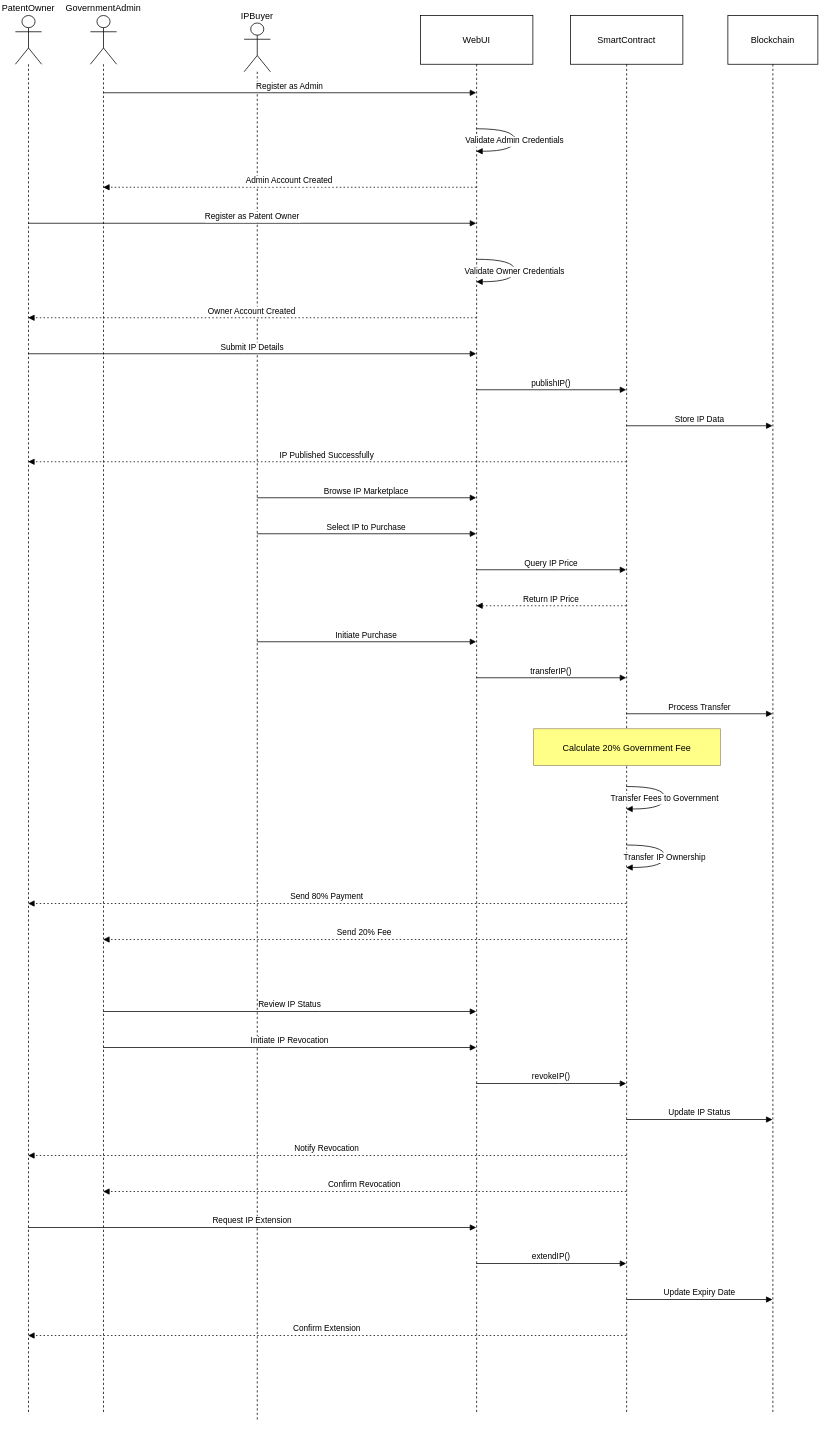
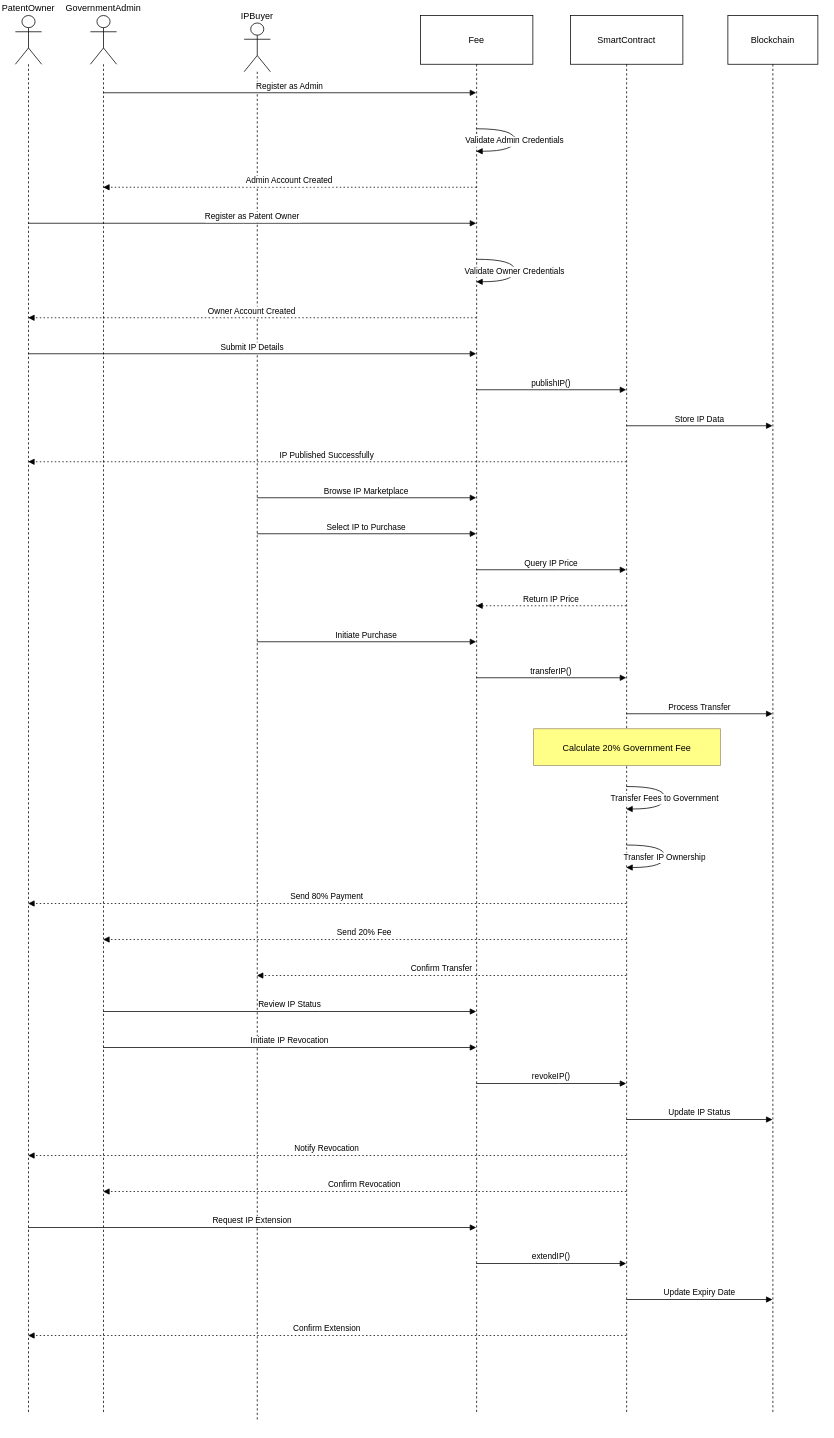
node "WebUI": label "WebUI" -> "Fee"
edge "SmartContract" -> "IPBuyer": added, label "Confirm Transfer"
